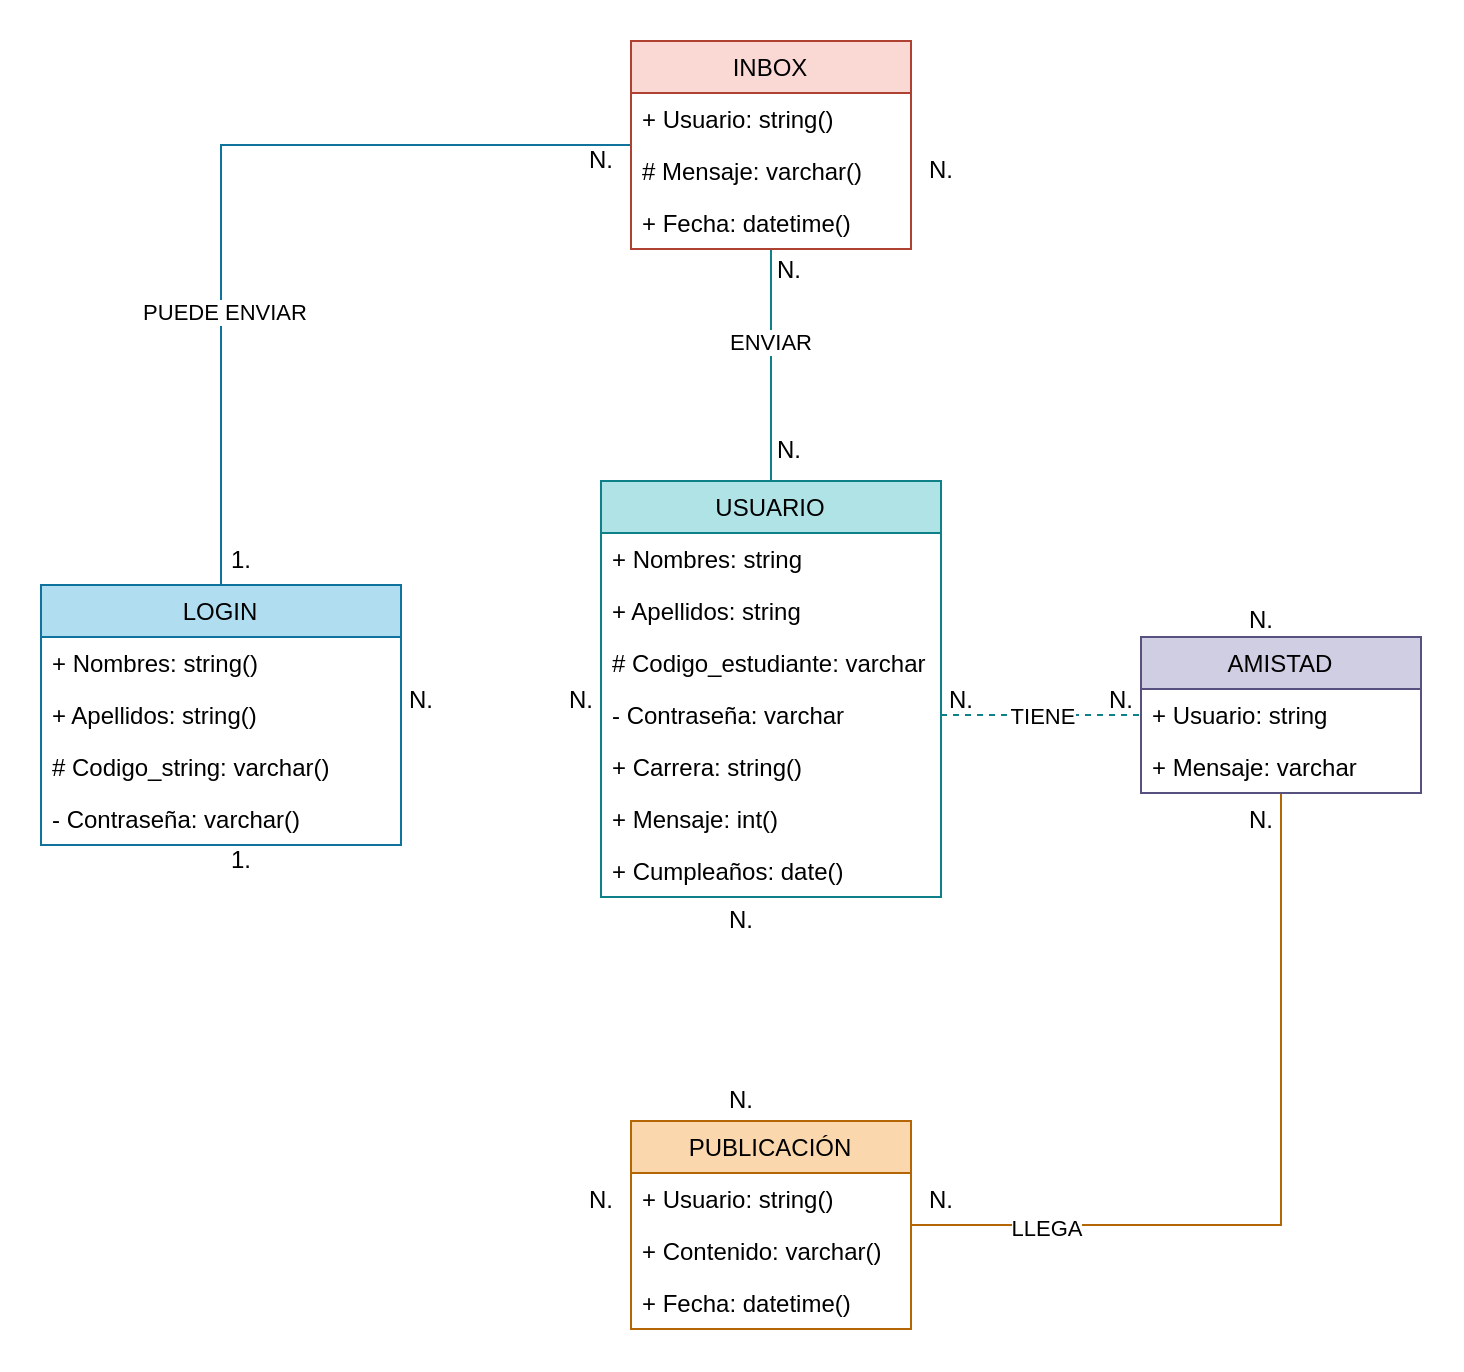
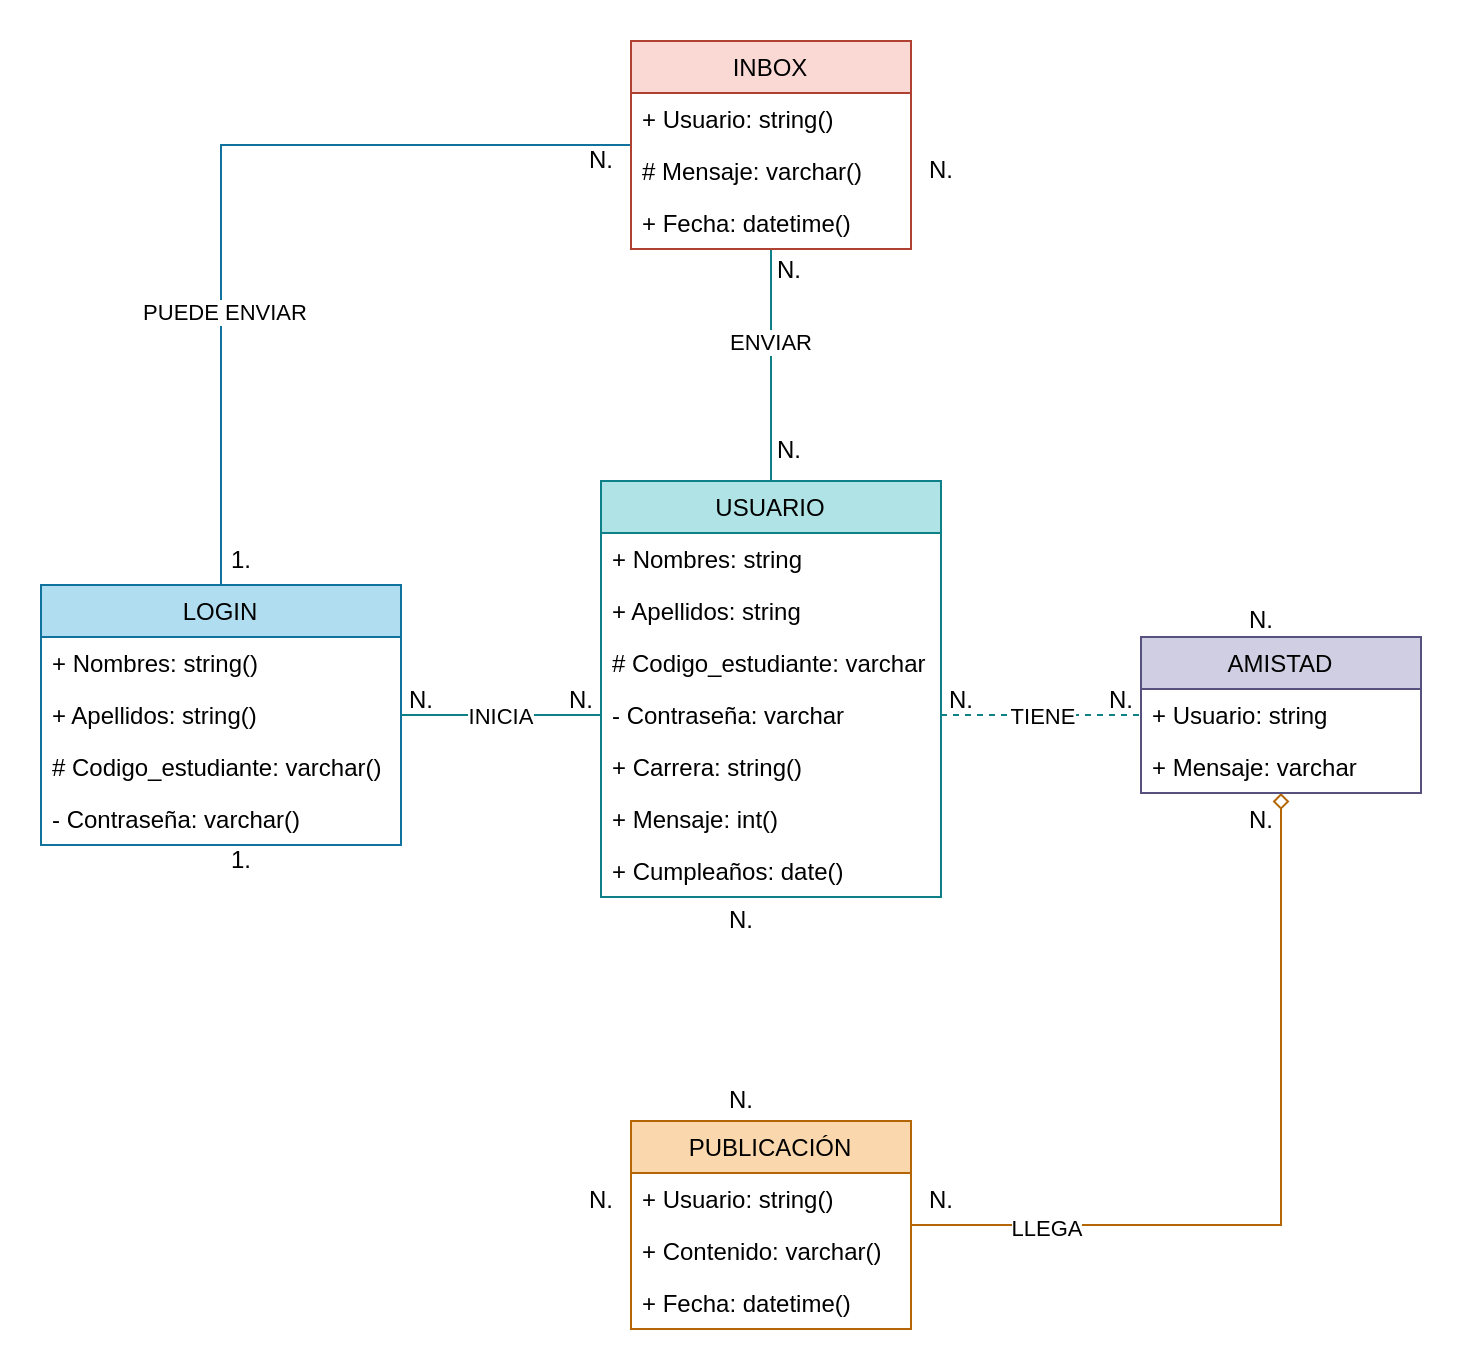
edge "LOGIN" -- "- Contraseña: varchar": added, label "INICIA"
node "# Codigo_string: varchar()": label "# Codigo_string: varchar()" -> "# Codigo_estudiante: varchar()"
edge "AMISTAD" -- "PUBLICACIÓN": arrowhead none -> diamond
